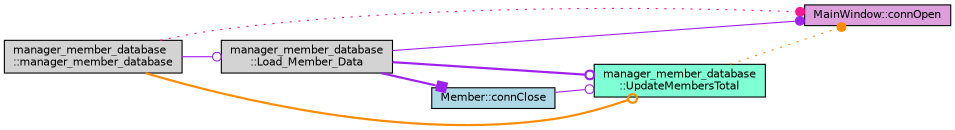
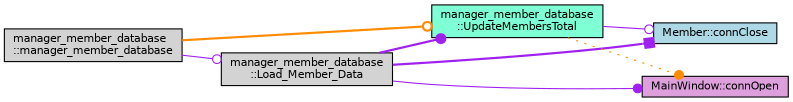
edge "manager_member_database ::manager_member_database" -> "MainWindow::connOpen": removed
edge "manager_member_database ::Load_Member_Data" -> "manager_member_database ::UpdateMembersTotal": arrowhead odot -> dot
edge "Member::connClose" -> "manager_member_database ::UpdateMembersTotal": reversed
